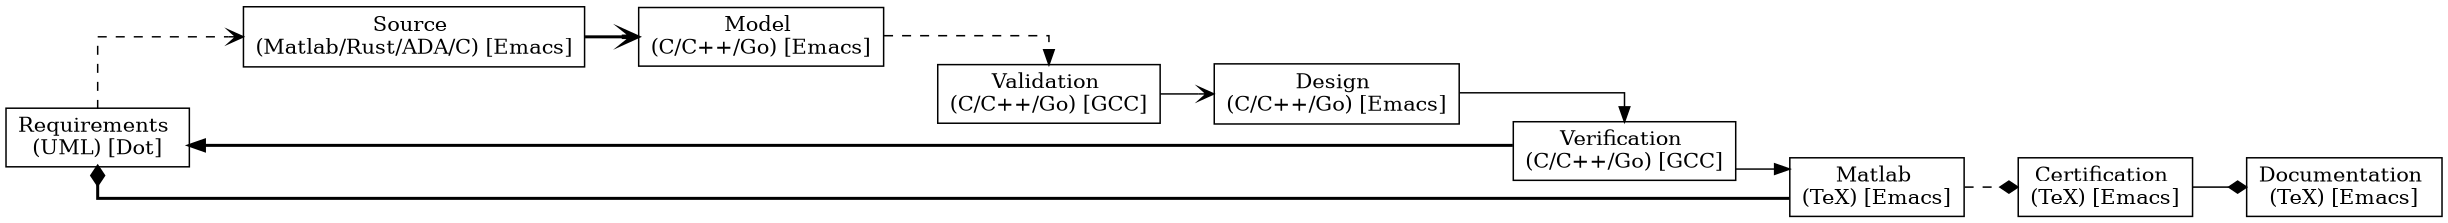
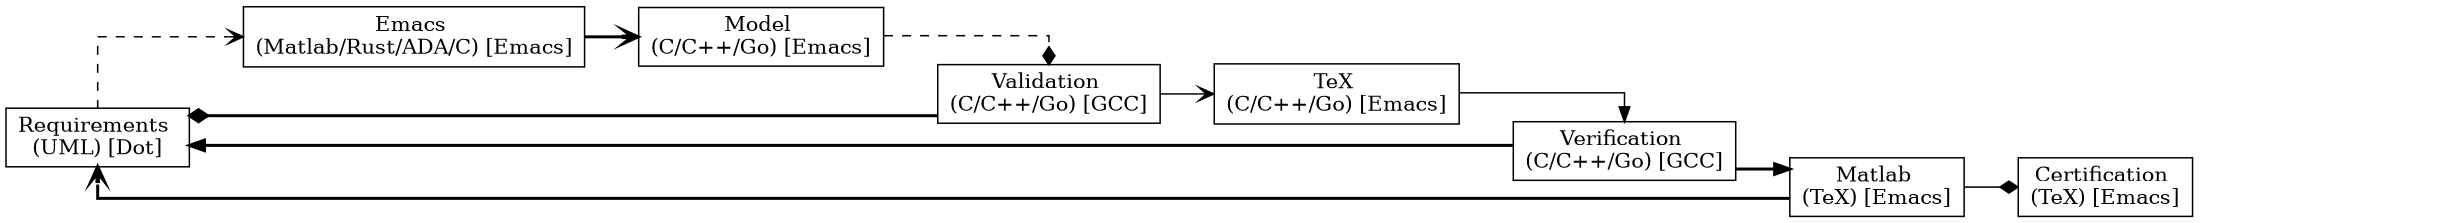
edge "Model (C/C++/Go) [Emacs]" -> "Validation (C/C++/Go) [GCC]": arrowhead normal -> diamond
node "Source (Matlab/Rust/ADA/C) [Emacs]": label "Source (Matlab/Rust/ADA/C) [Emacs]" -> "Emacs (Matlab/Rust/ADA/C) [Emacs]"
node "Design (C/C++/Go) [Emacs]": label "Design (C/C++/Go) [Emacs]" -> "TeX (C/C++/Go) [Emacs]"
edge "Validation (C/C++/Go) [GCC]" -> "Requirements (UML) [Dot]": added
edge "Verification (C/C++/Go) [GCC]" -> "Matlab (TeX) [Emacs]": style solid -> bold
edge "Matlab (TeX) [Emacs]" -> "Certification (TeX) [Emacs]": style dashed -> solid
node "Documentation (TeX) [Emacs]": removed
edge "Matlab (TeX) [Emacs]" -> "Requirements (UML) [Dot]": arrowhead diamond -> vee
